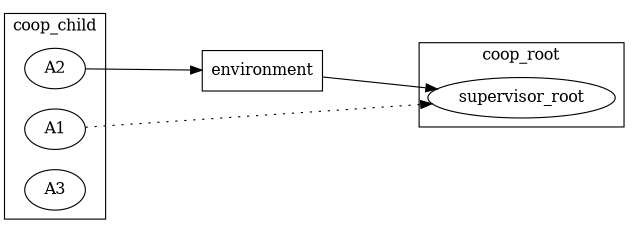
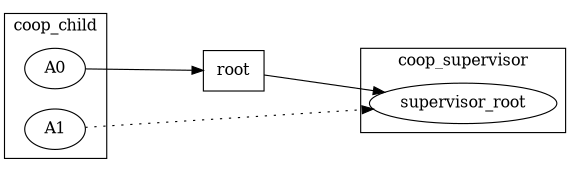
cluster "coop_root": label "coop_root" -> "coop_supervisor"
node "A2": label "A2" -> "A0"
node "environment": label "environment" -> "root"
node "A3": removed
